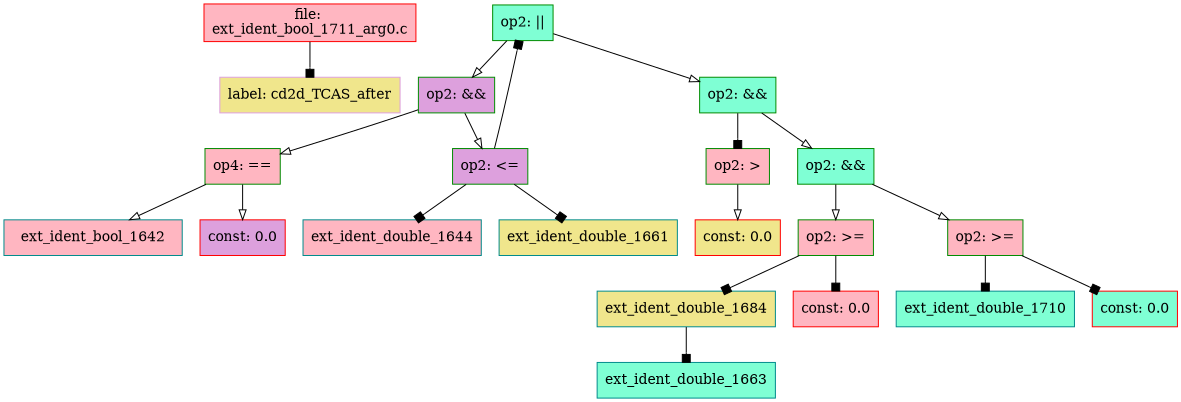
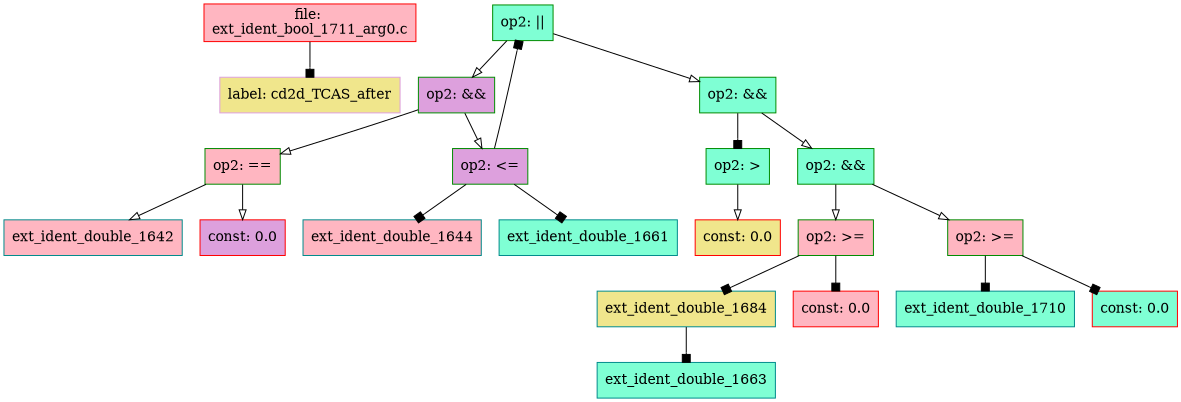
node "op4: ==": label "op4: ==" -> "op2: =="
node "op2: >": fillcolor lightpink -> aquamarine
node "ext_ident_bool_1642": label "ext_ident_bool_1642" -> "ext_ident_double_1642"
node "ext_ident_double_1661": fillcolor khaki -> aquamarine
